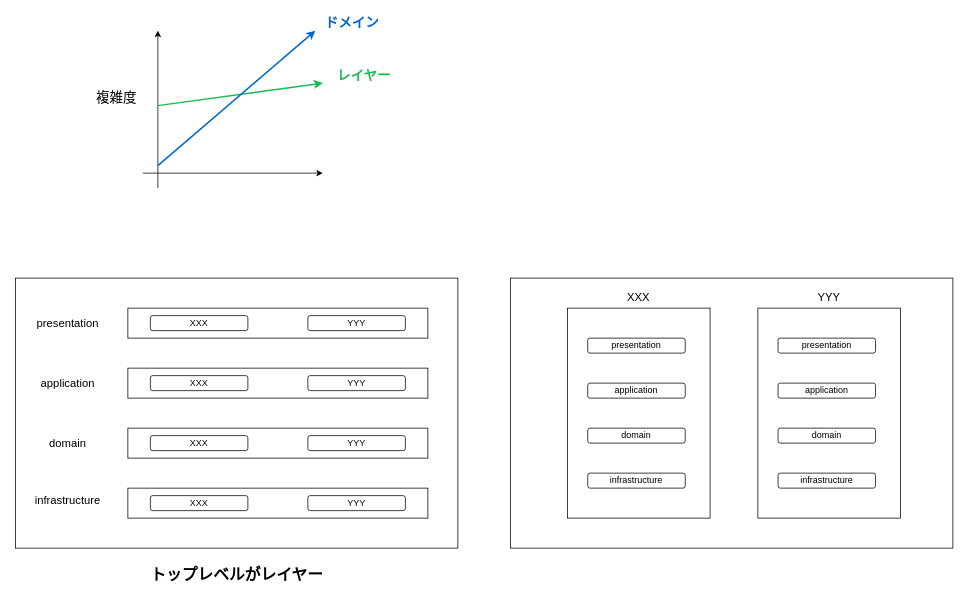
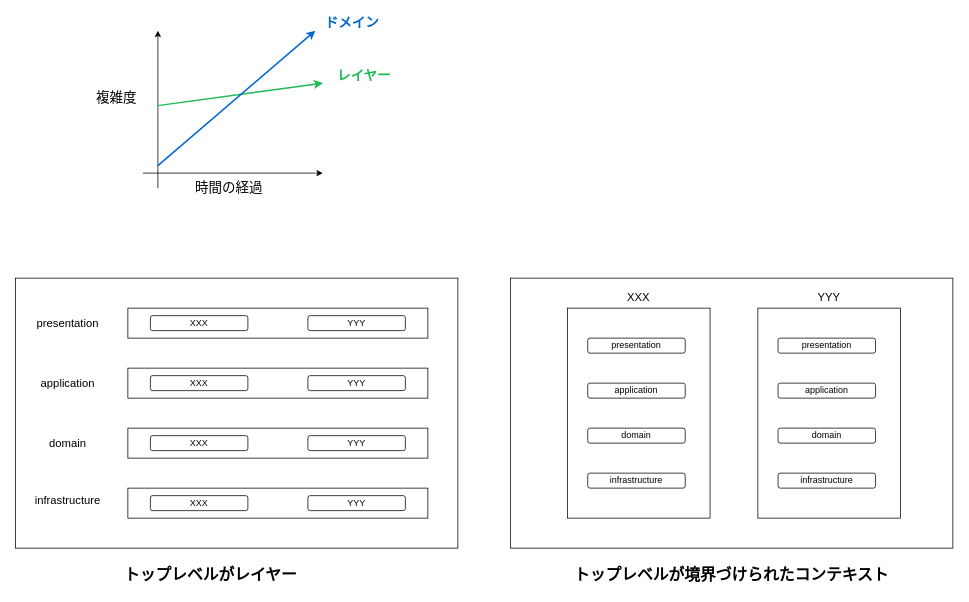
node "時間の経過": added
node "トップレベルがレイヤー": moved (237, 574) -> (210, 574)
node "トップレベルが境界づけられたコンテキスト": added
